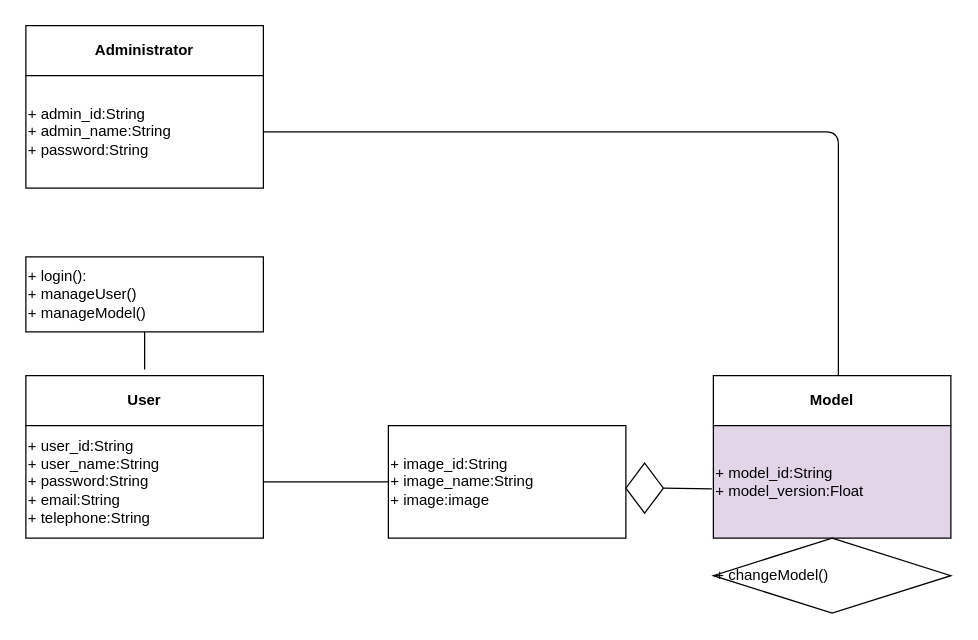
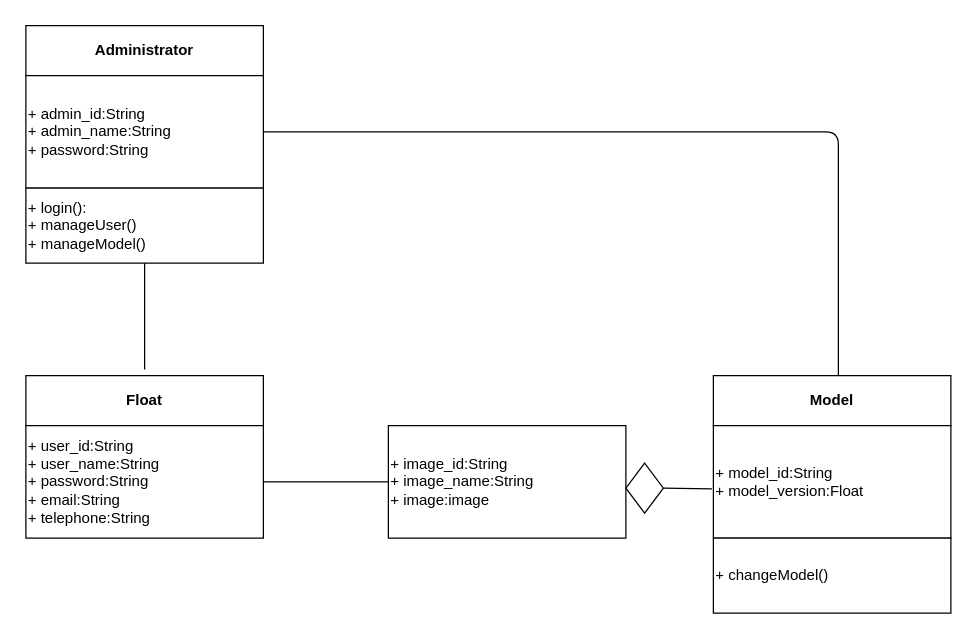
node "+ login(): + manageUser() + manageModel()": moved (144, 294) -> (144, 226)
node "User": label "User" -> "Float"
node "+ model_id:String + model_version:Float": fillcolor #e1d5e7 -> #ffffff
node "+ changeModel()": shape diamond -> rectangle
